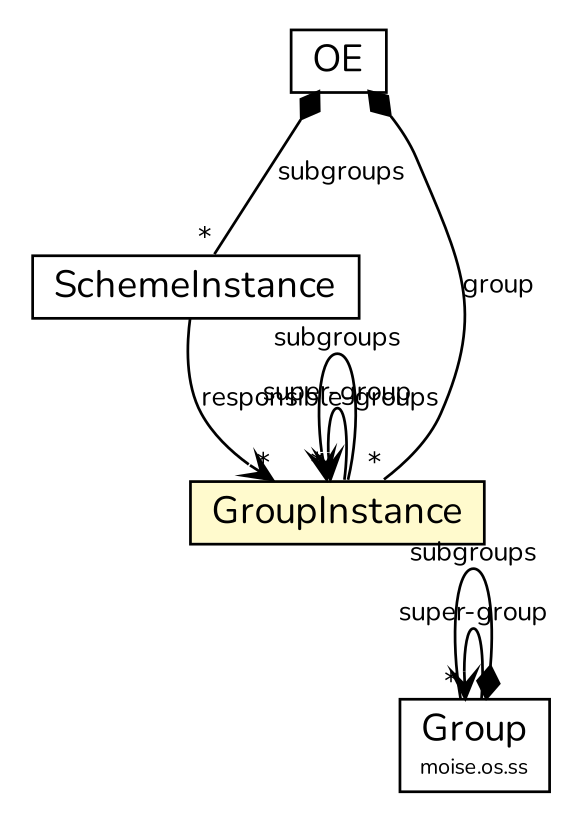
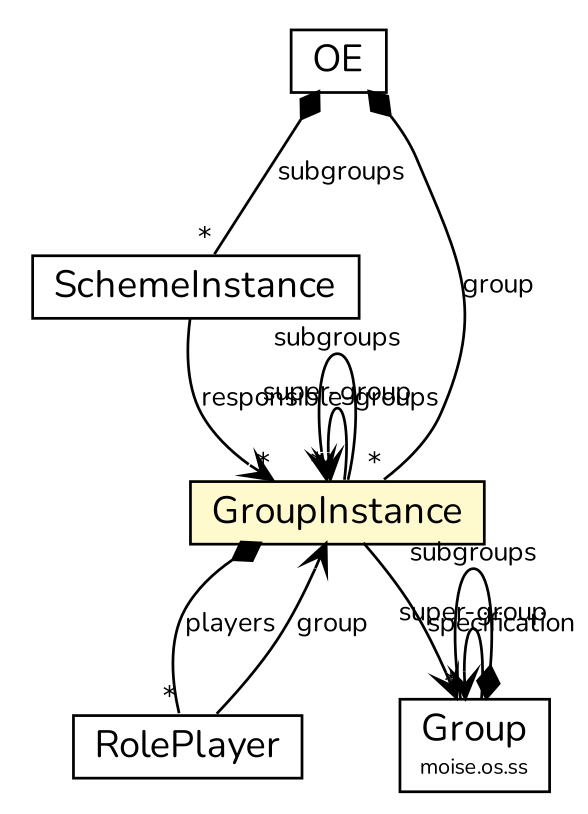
edge "GroupInstance" -> "Group": added, label "specification"
node "RolePlayer": added
